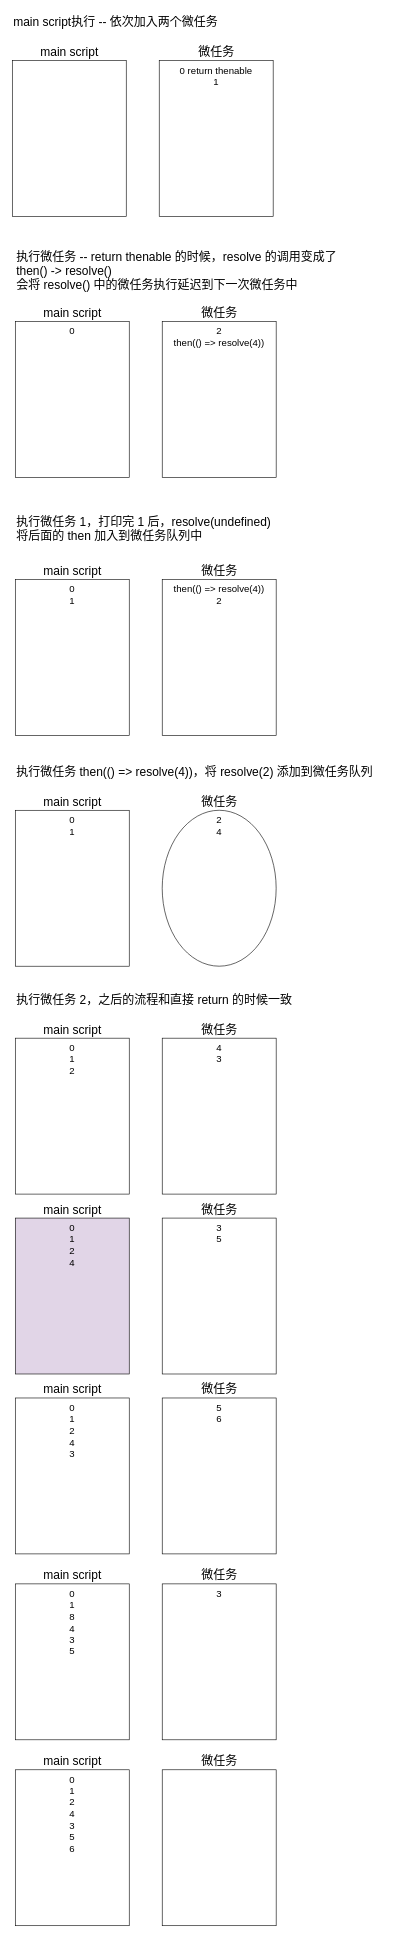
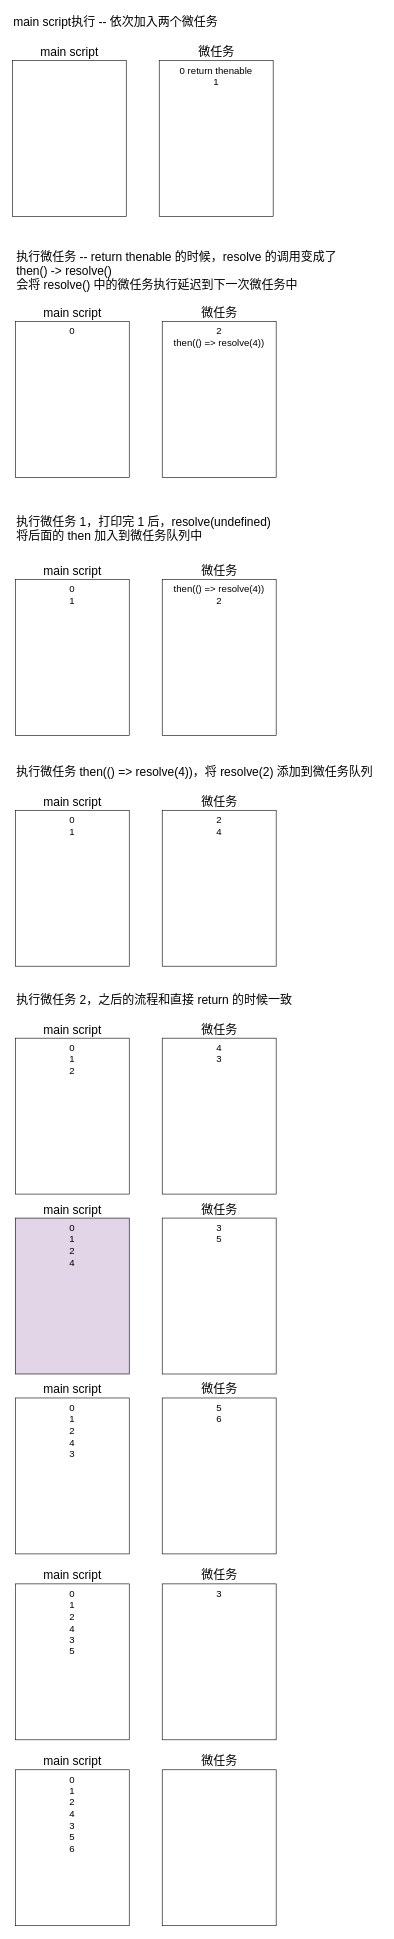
node "2 4": shape ellipse -> rectangle
node "0 1 8 4 3 5": label "0 1 8 4 3 5" -> "0 1 2 4 3 5"
